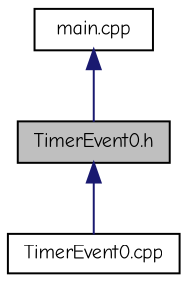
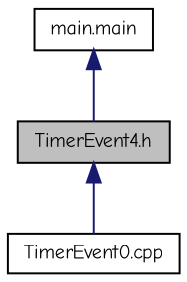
node "main.cpp": label "main.cpp" -> "main.main"
node "TimerEvent0.h": label "TimerEvent0.h" -> "TimerEvent4.h"
